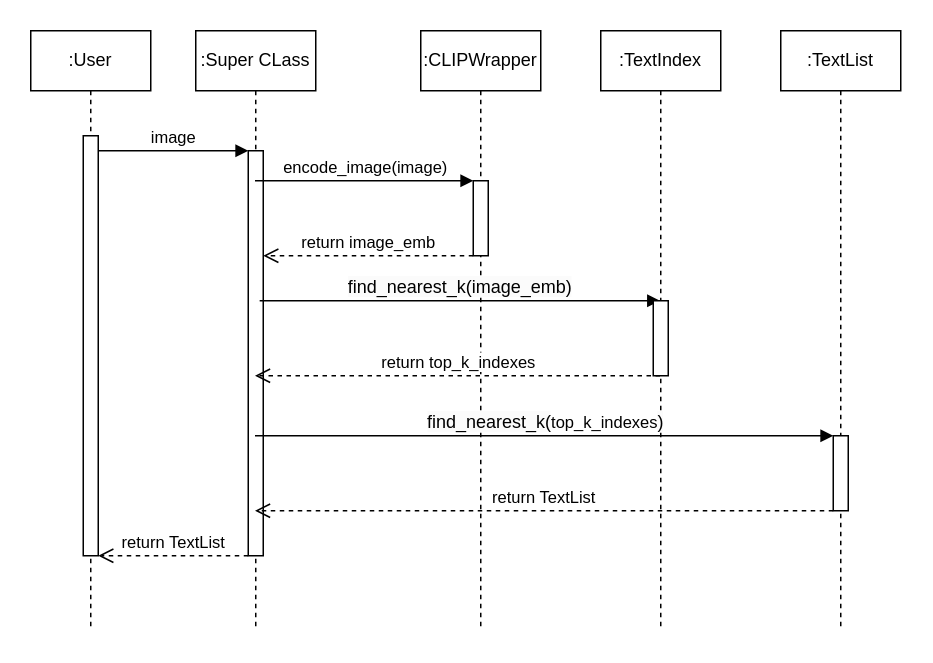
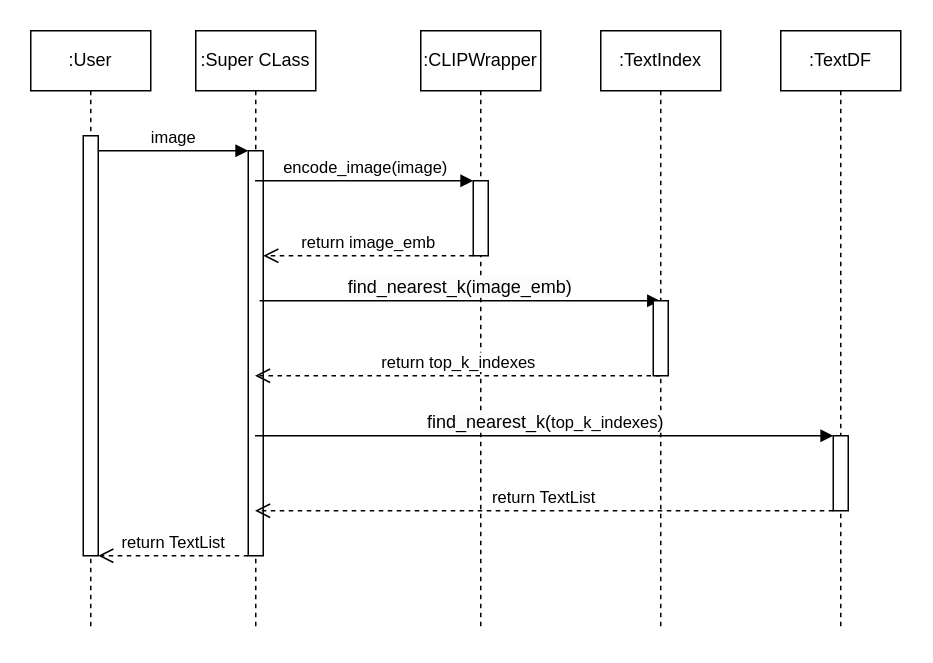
node ":TextList": label ":TextList" -> ":TextDF"
